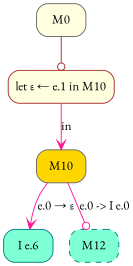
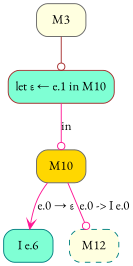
node "M0": label "M0" -> "M3"
node "let ε ← e.1 in M10": fillcolor lightyellow -> aquamarine
edge "let ε ← e.1 in M10" -> "M10": arrowhead vee -> odot
node "M12": fillcolor aquamarine -> lightyellow
